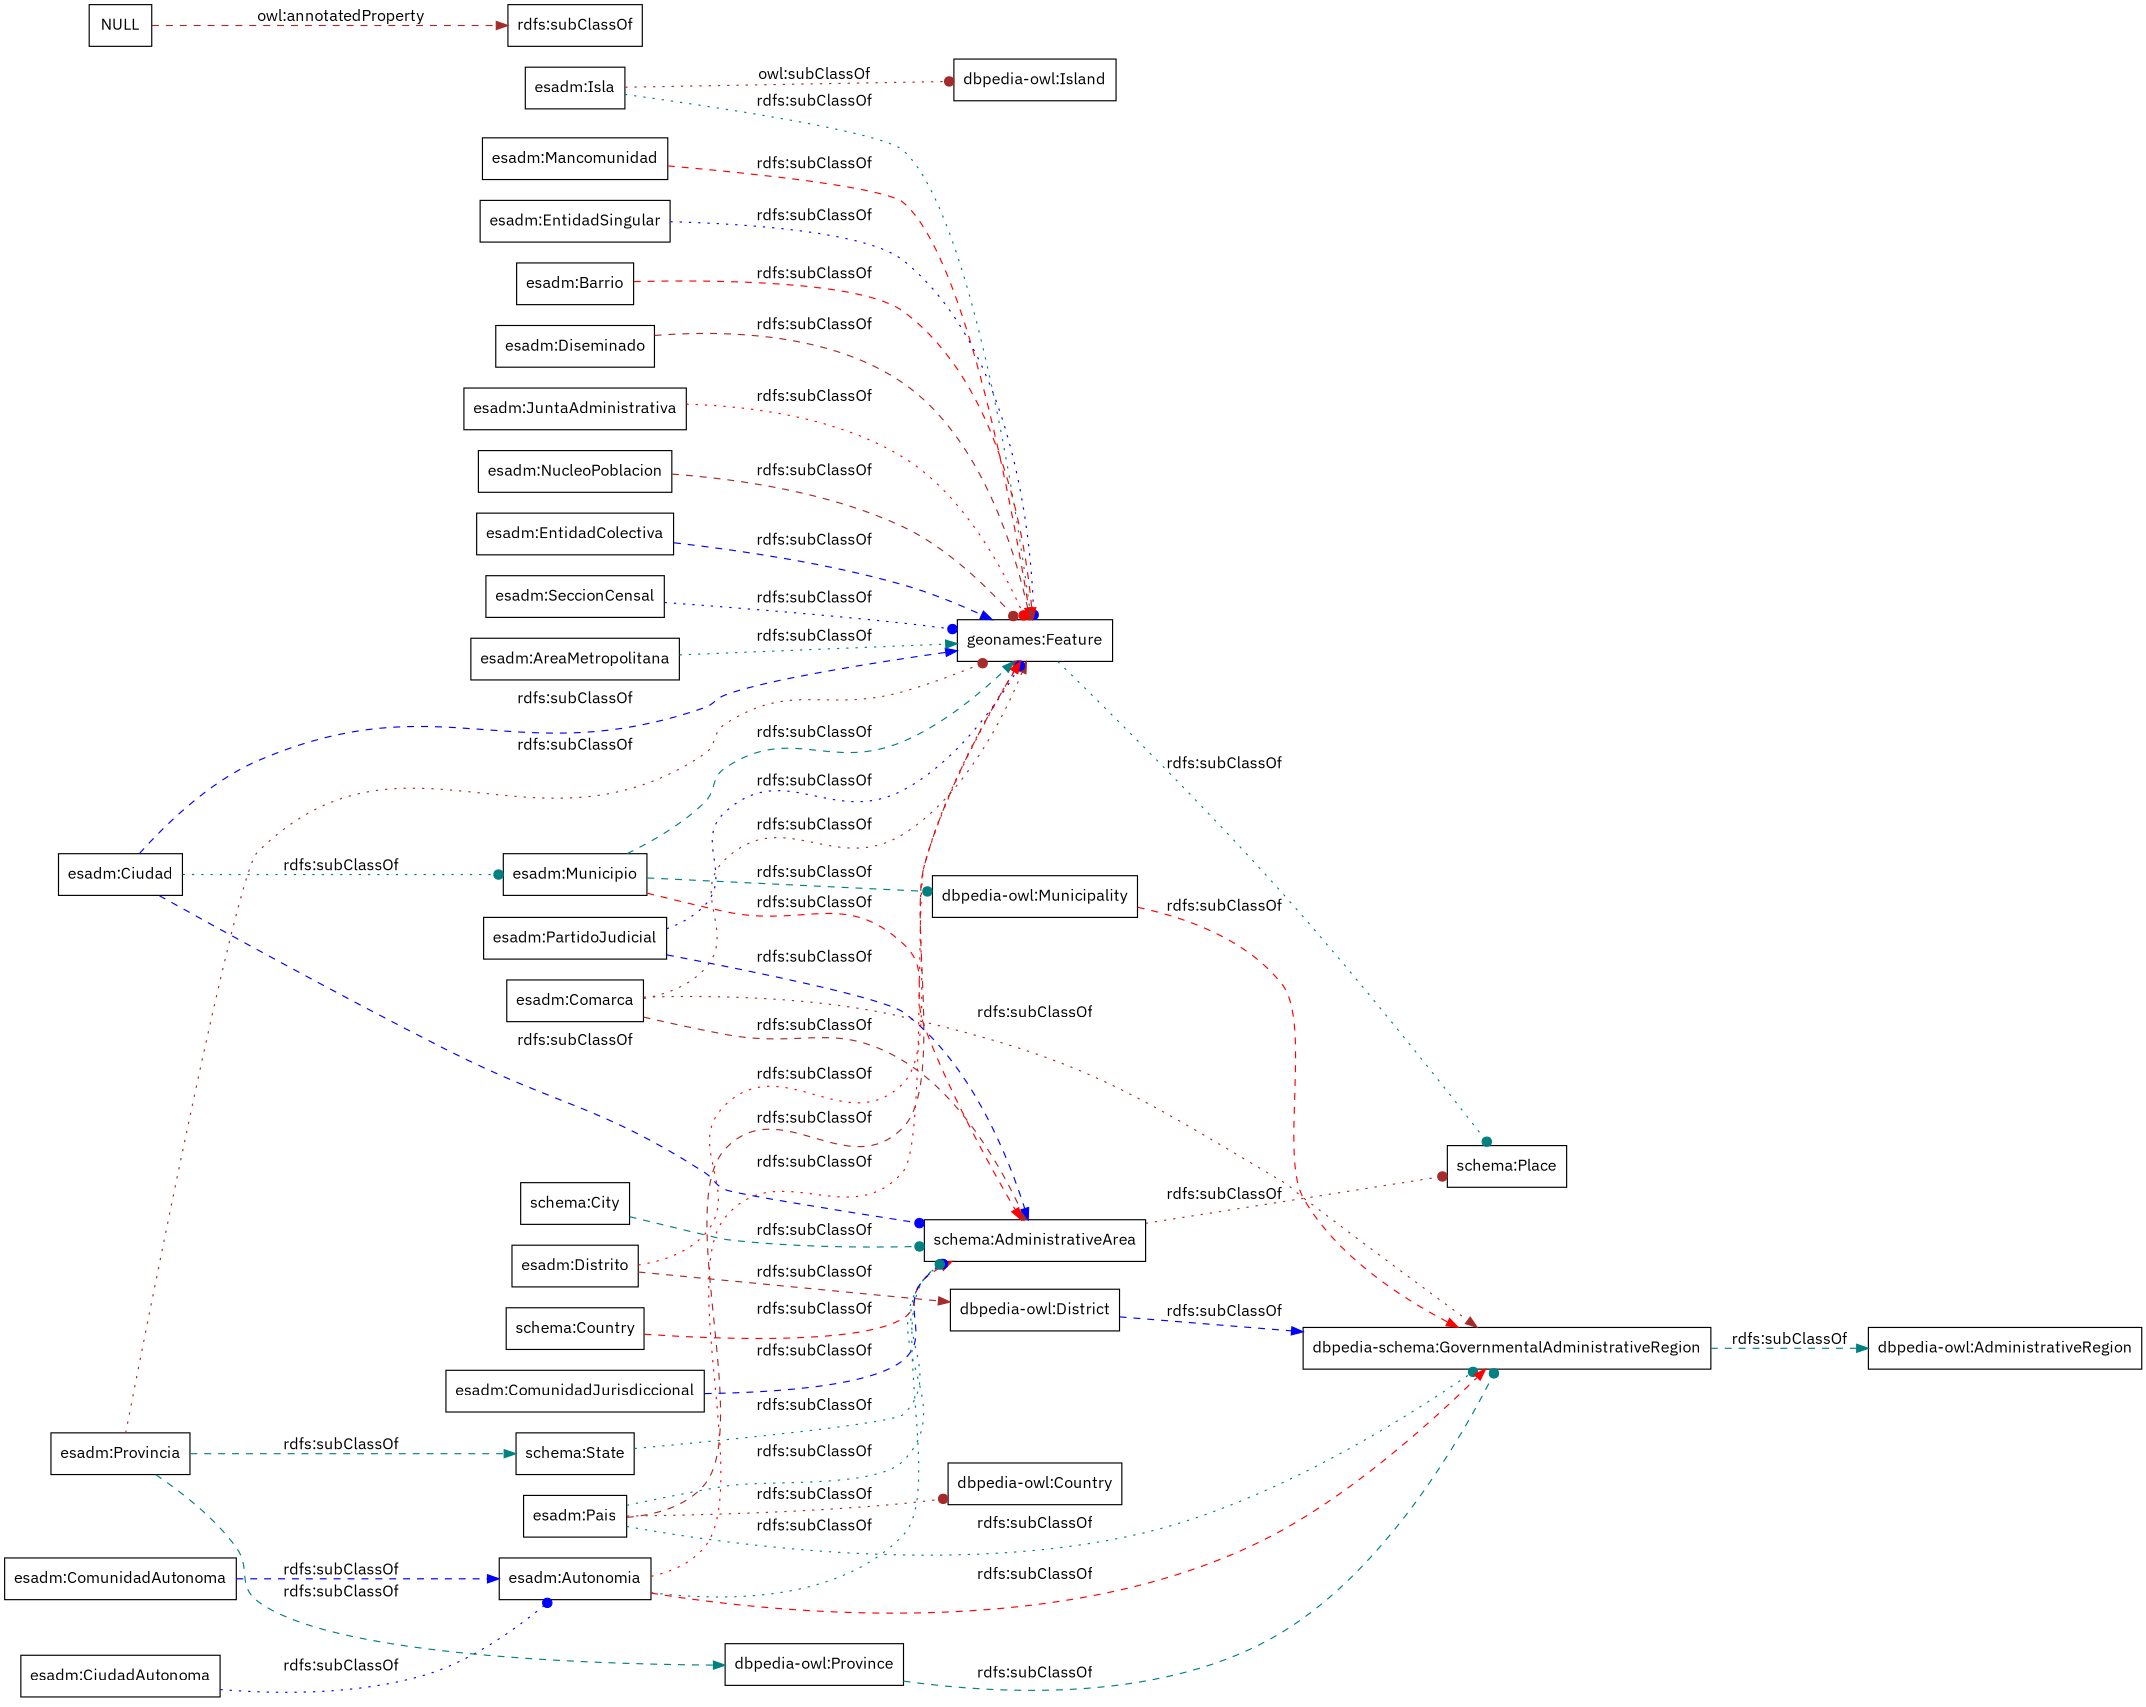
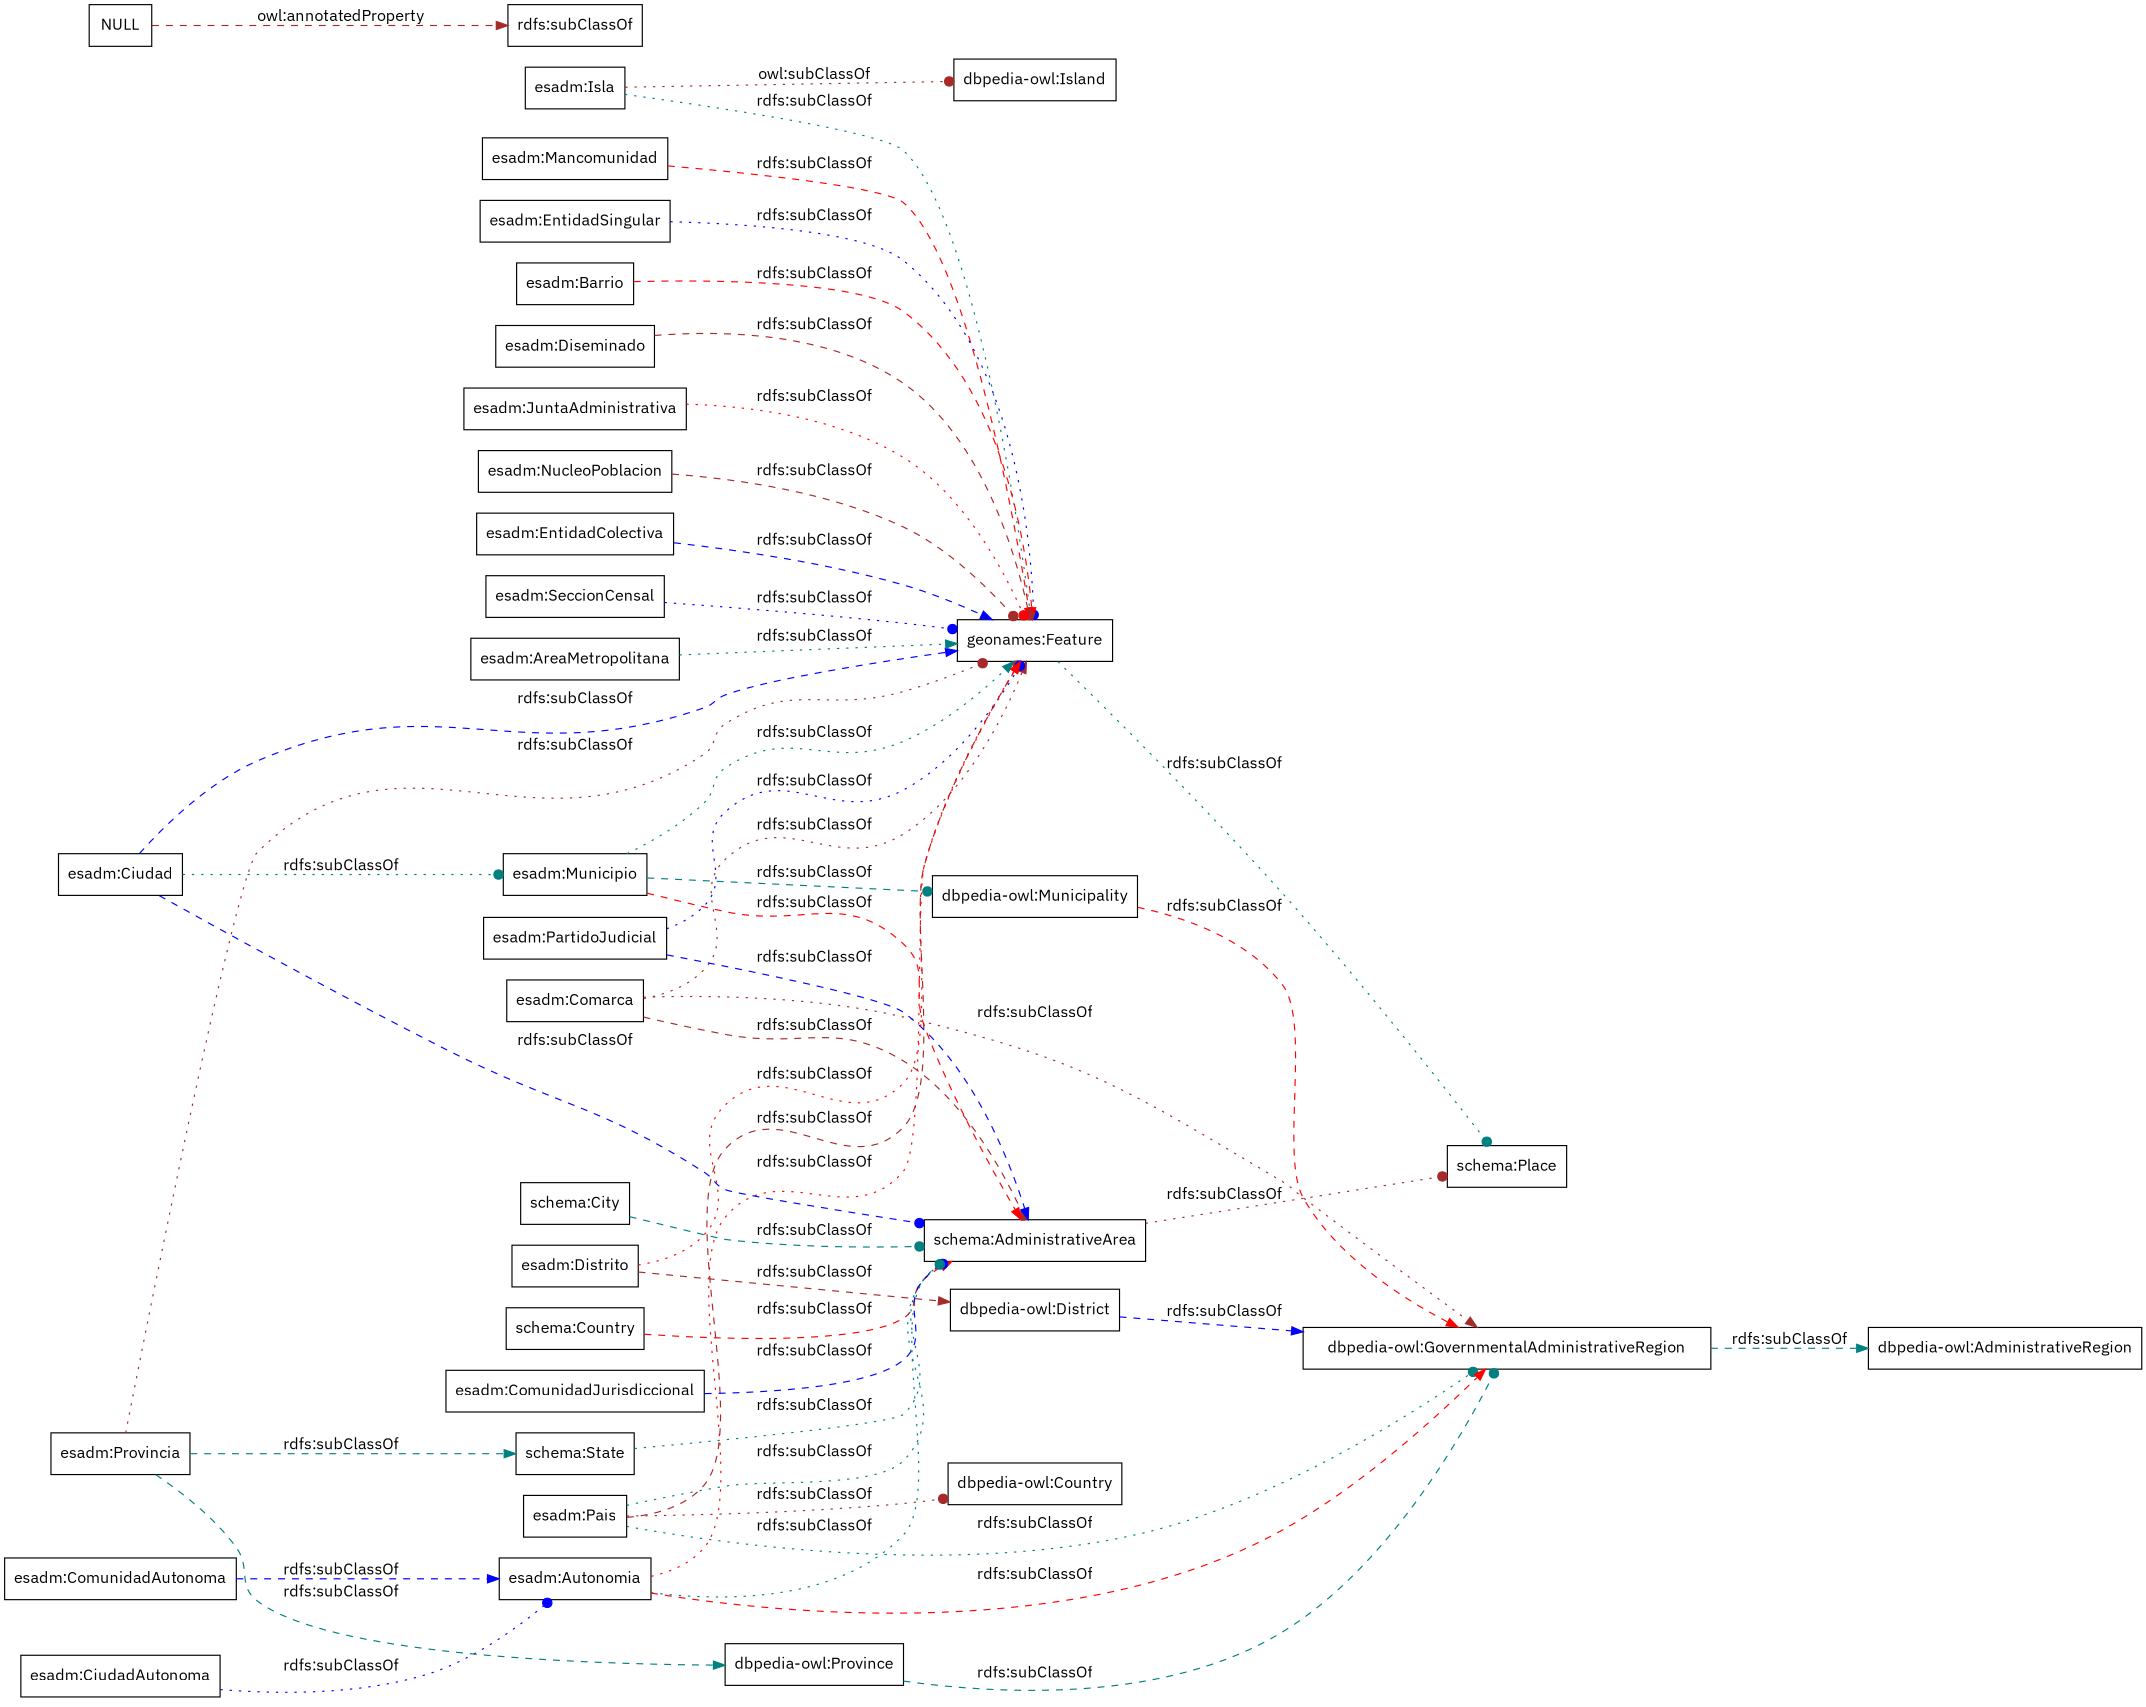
edge "esadm:Municipio" -> "geonames:Feature": style dashed -> dotted
node "dbpedia-schema:GovernmentalAdministrativeRegion": label "dbpedia-schema:GovernmentalAdministrativeRegion" -> "dbpedia-owl:GovernmentalAdministrativeRegion"
